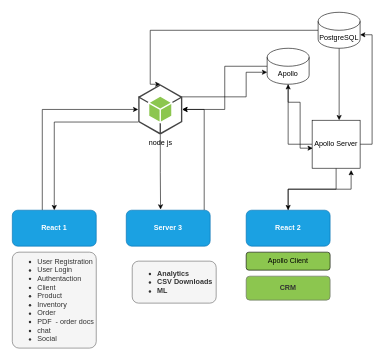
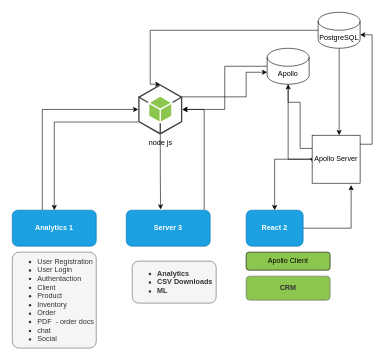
node "Apollo Server": moved (336, 144) -> (336, 159)
node "React 1": label "React 1" -> "Analytics 1"
node "React 2": size 84x36 -> 57x36
